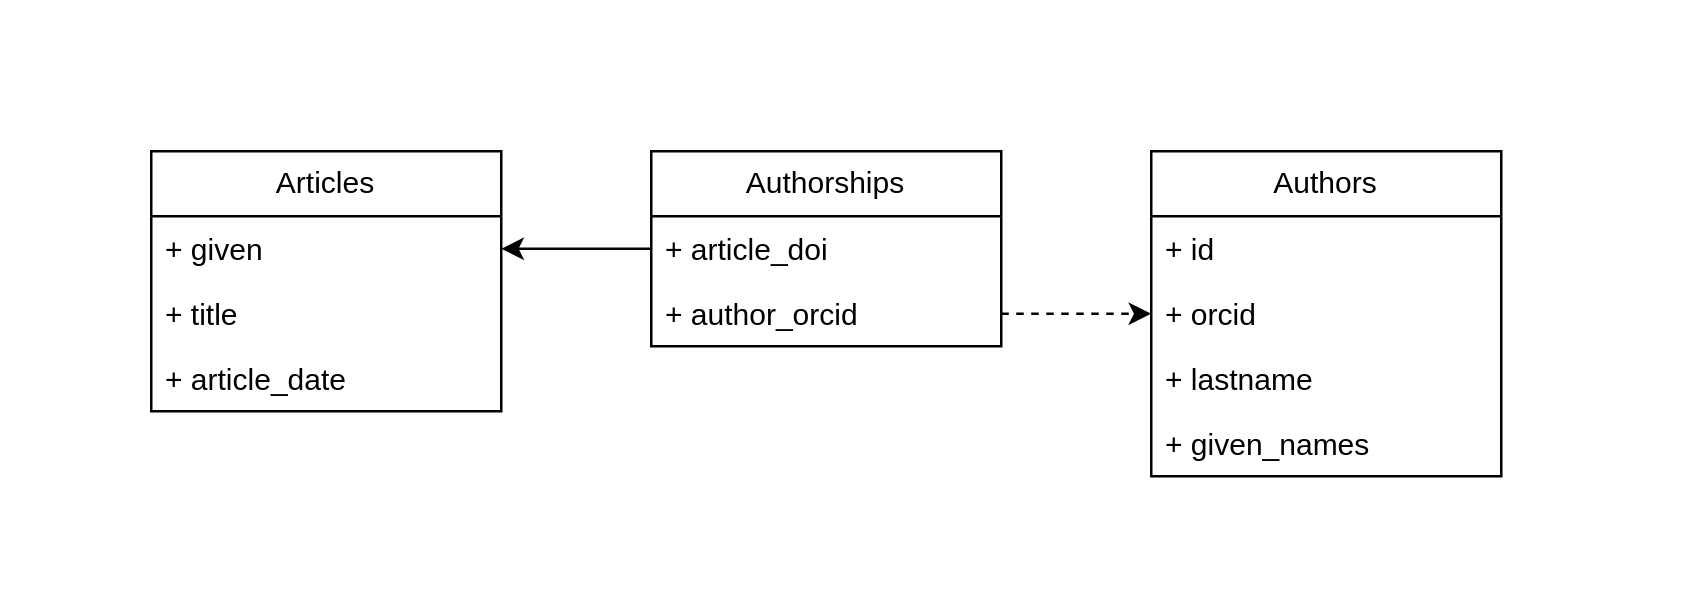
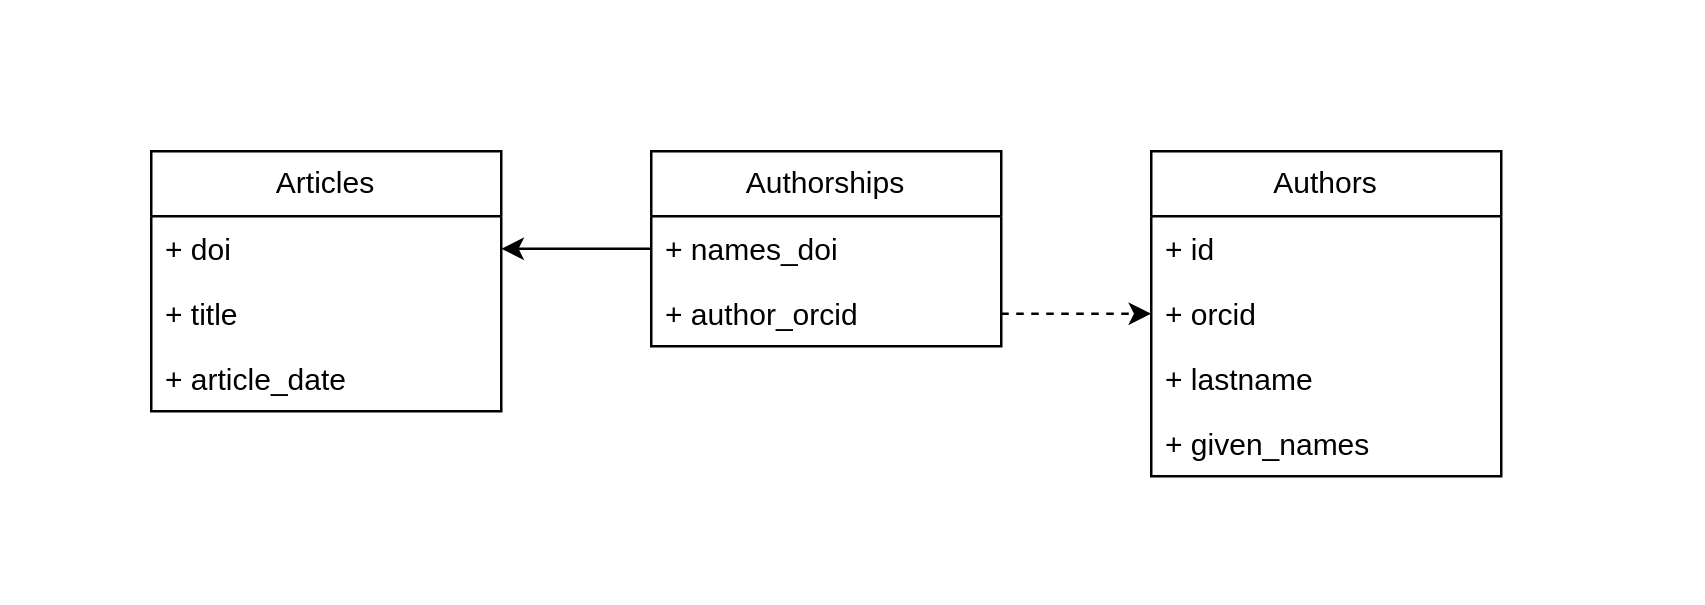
node "+ given": label "+ given" -> "+ doi"
node "+ article_doi": label "+ article_doi" -> "+ names_doi"
